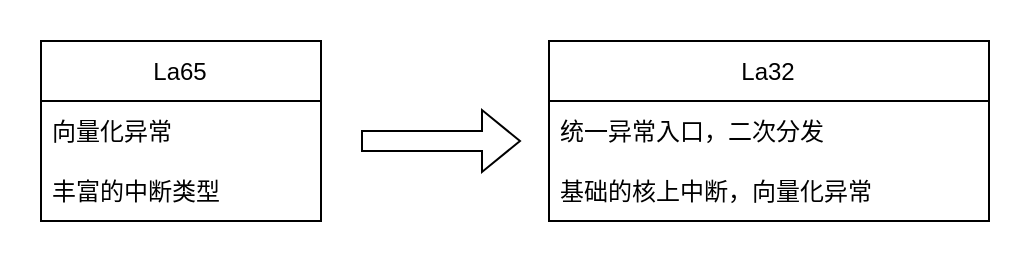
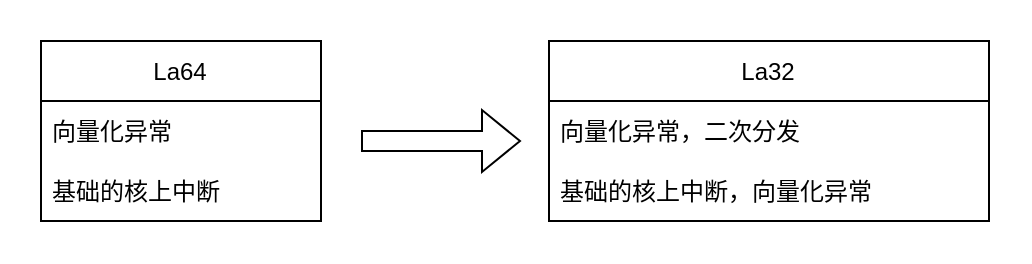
node "La65": label "La65" -> "La64"
node "统一异常入口，二次分发": label "统一异常入口，二次分发" -> "向量化异常，二次分发"
node "丰富的中断类型": label "丰富的中断类型" -> "基础的核上中断"
